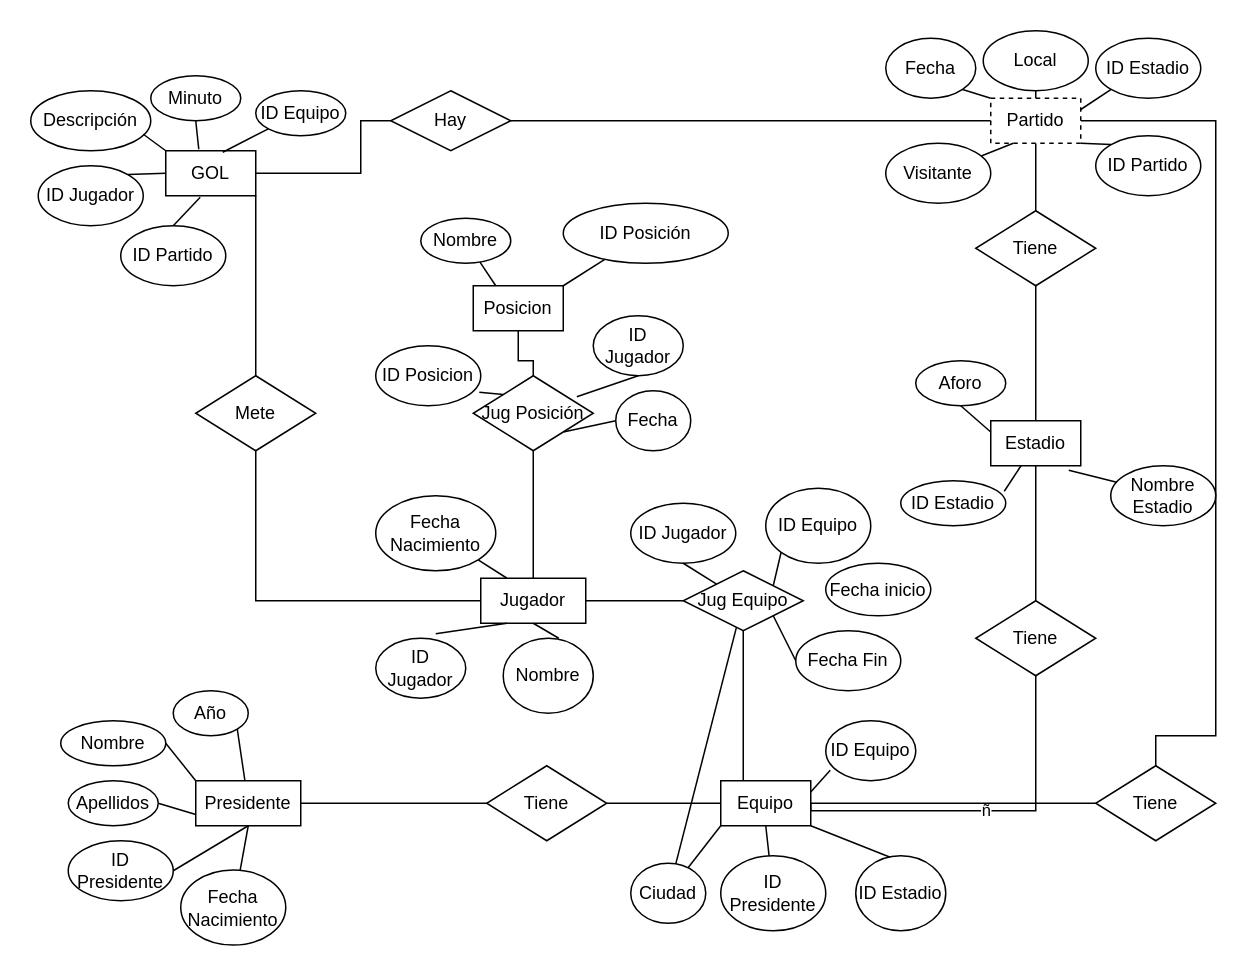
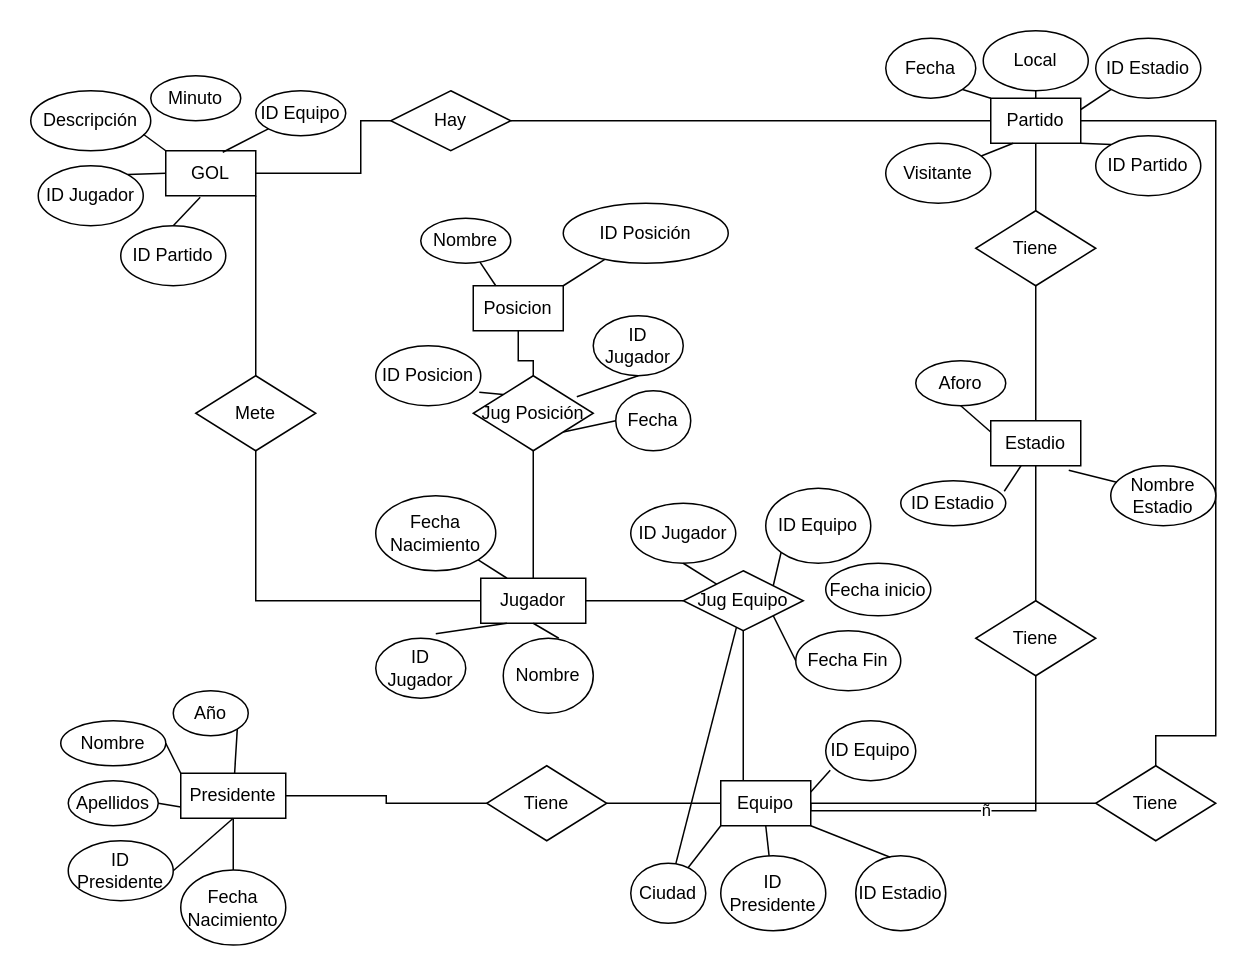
node "Partido": style dashed -> solid
edge "Minuto" -- "GOL": removed
node "Presidente": moved (248, 803) -> (233, 796)
